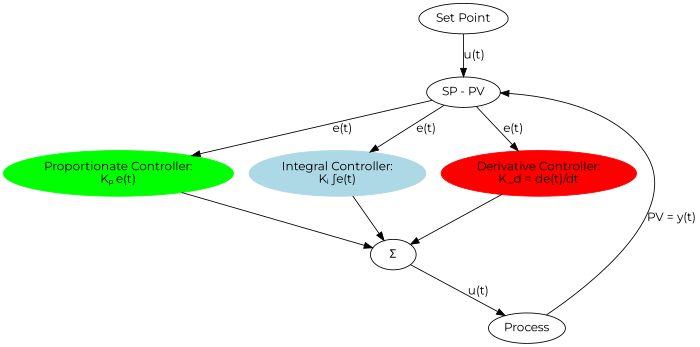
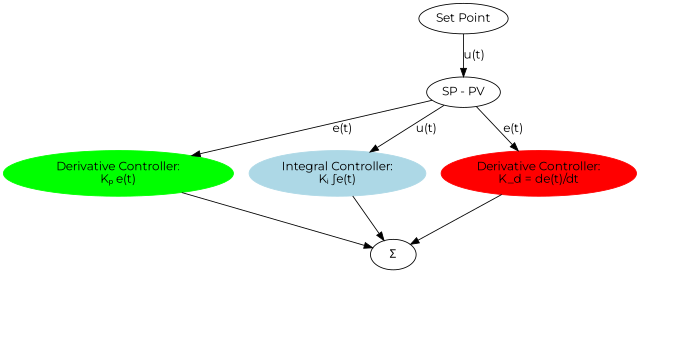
edge "SP - PV" -> "Integral Controller: Kᵢ ∫e(t)": label "e(t)" -> "u(t)"
node "Proportionate Controller: Kₚ e(t)": label "Proportionate Controller: Kₚ e(t)" -> "Derivative Controller: Kₚ e(t)"
node "Process": removed
